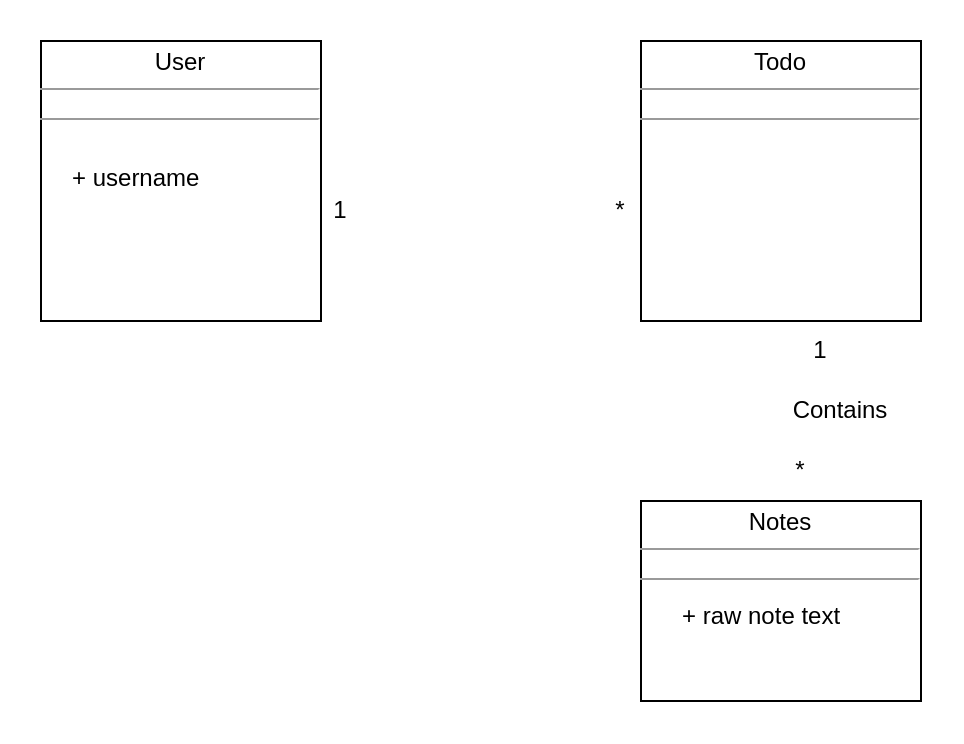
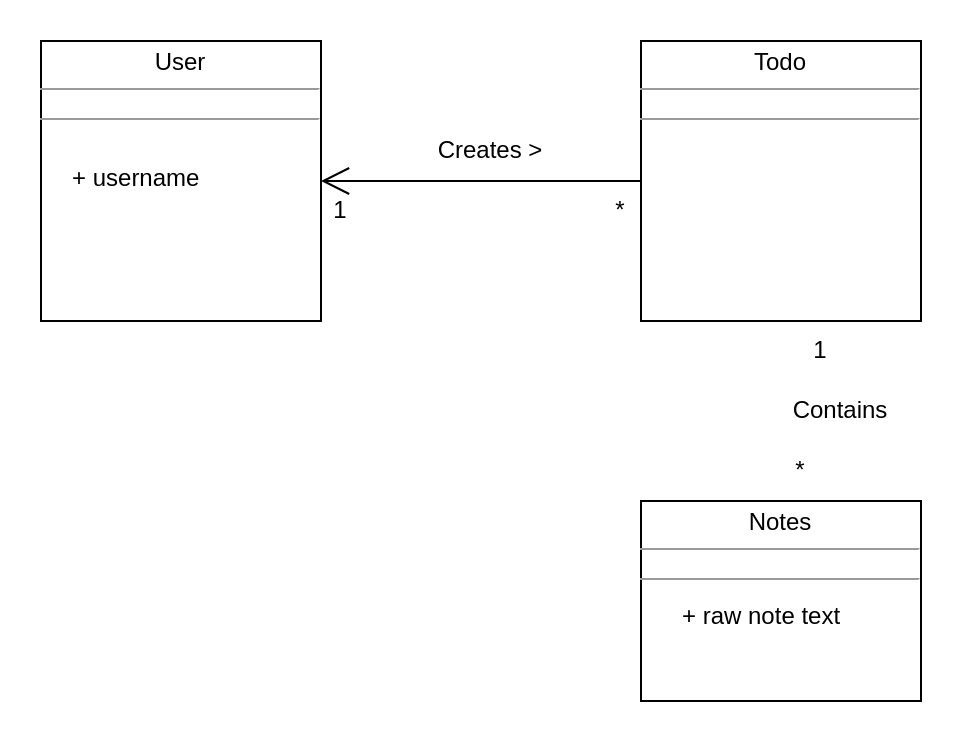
node "Creates >": added
edge "Todo" -> "User": added
